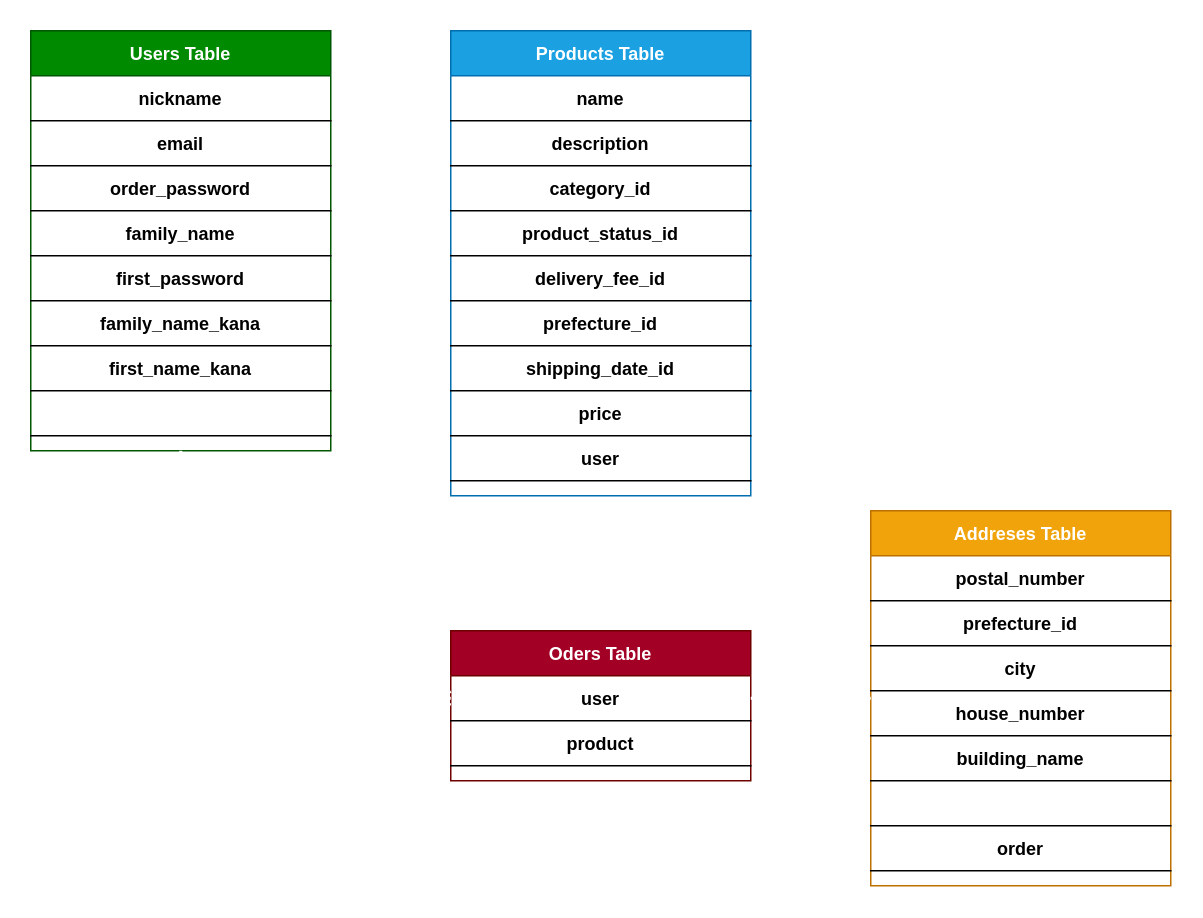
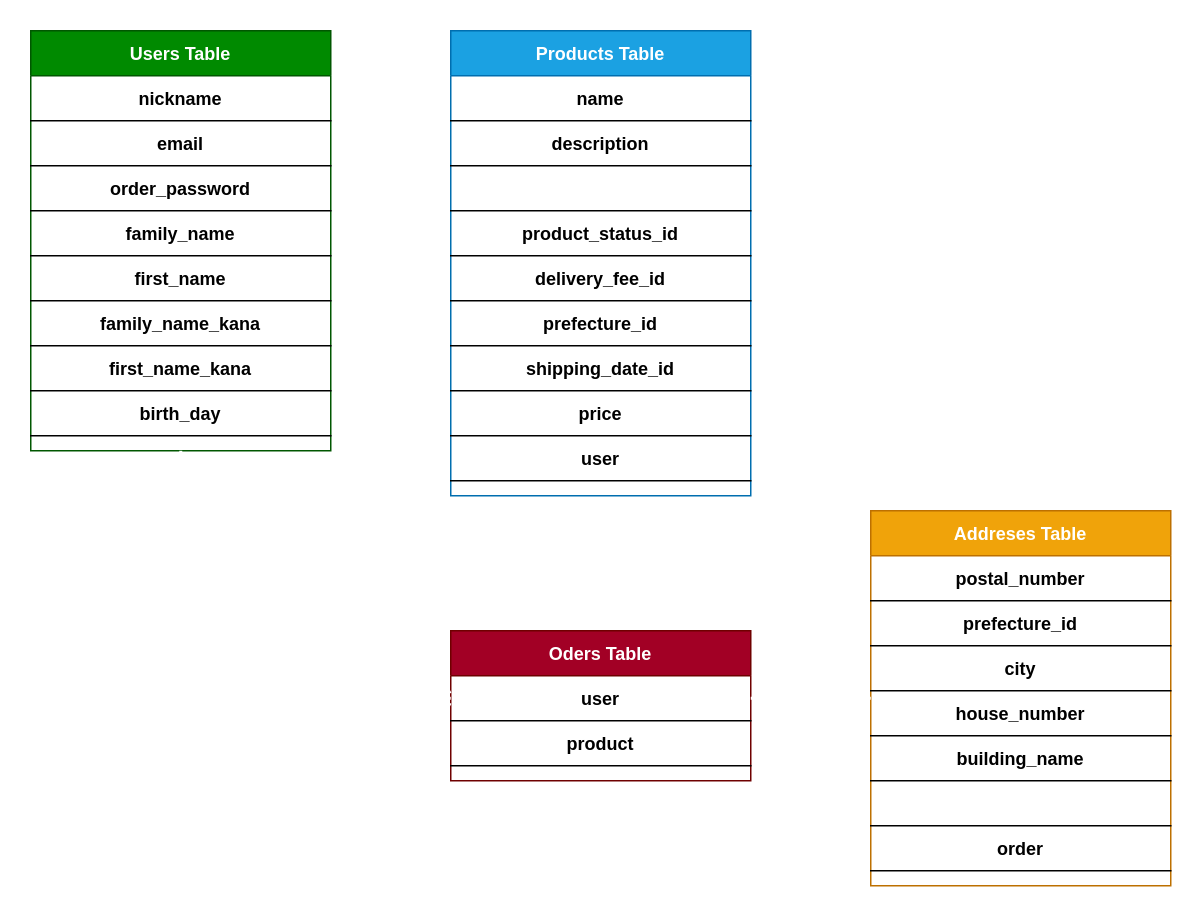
node "category_id": removed
node "first_password": label "first_password" -> "first_name"
node "birth_day": added
